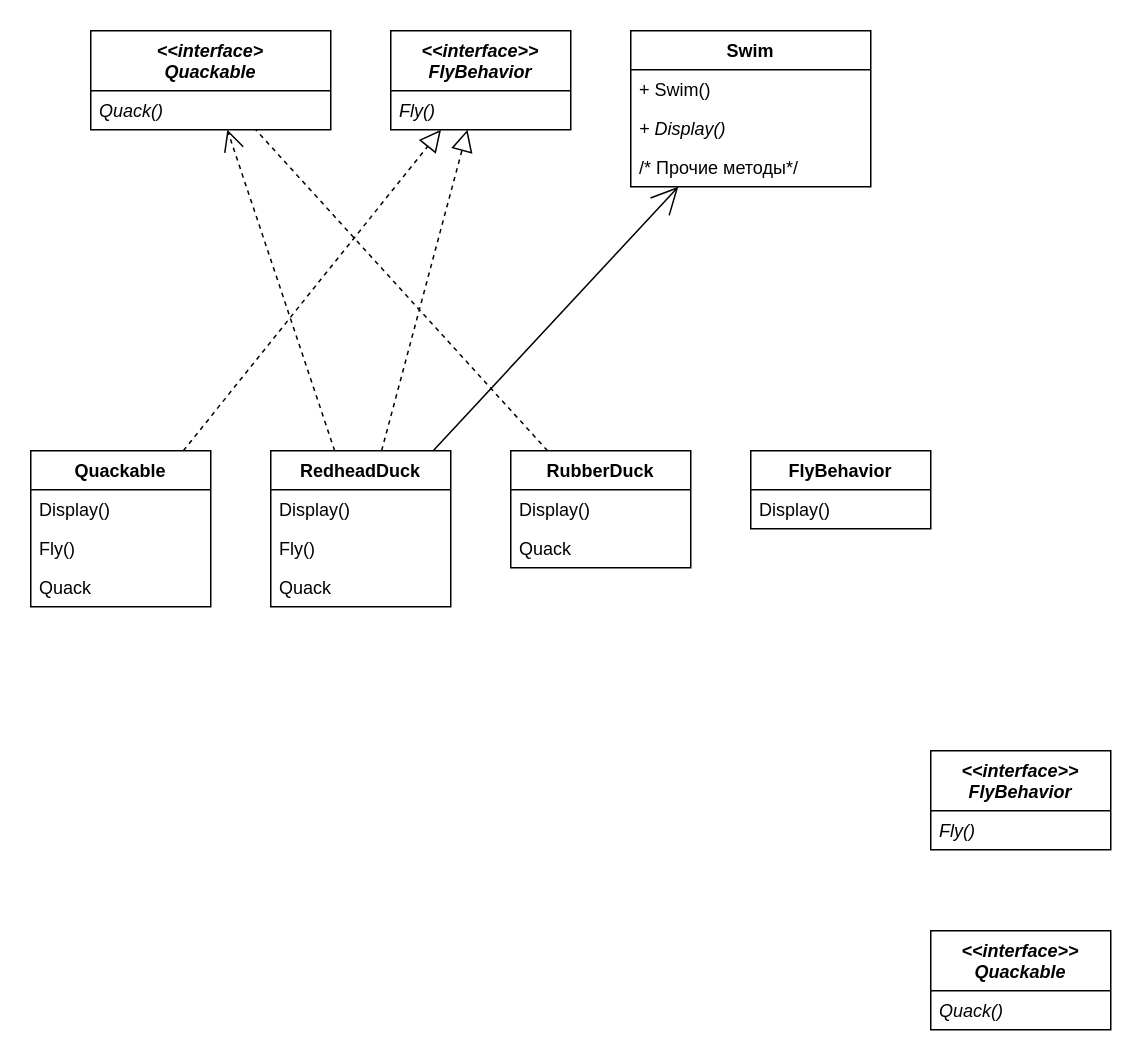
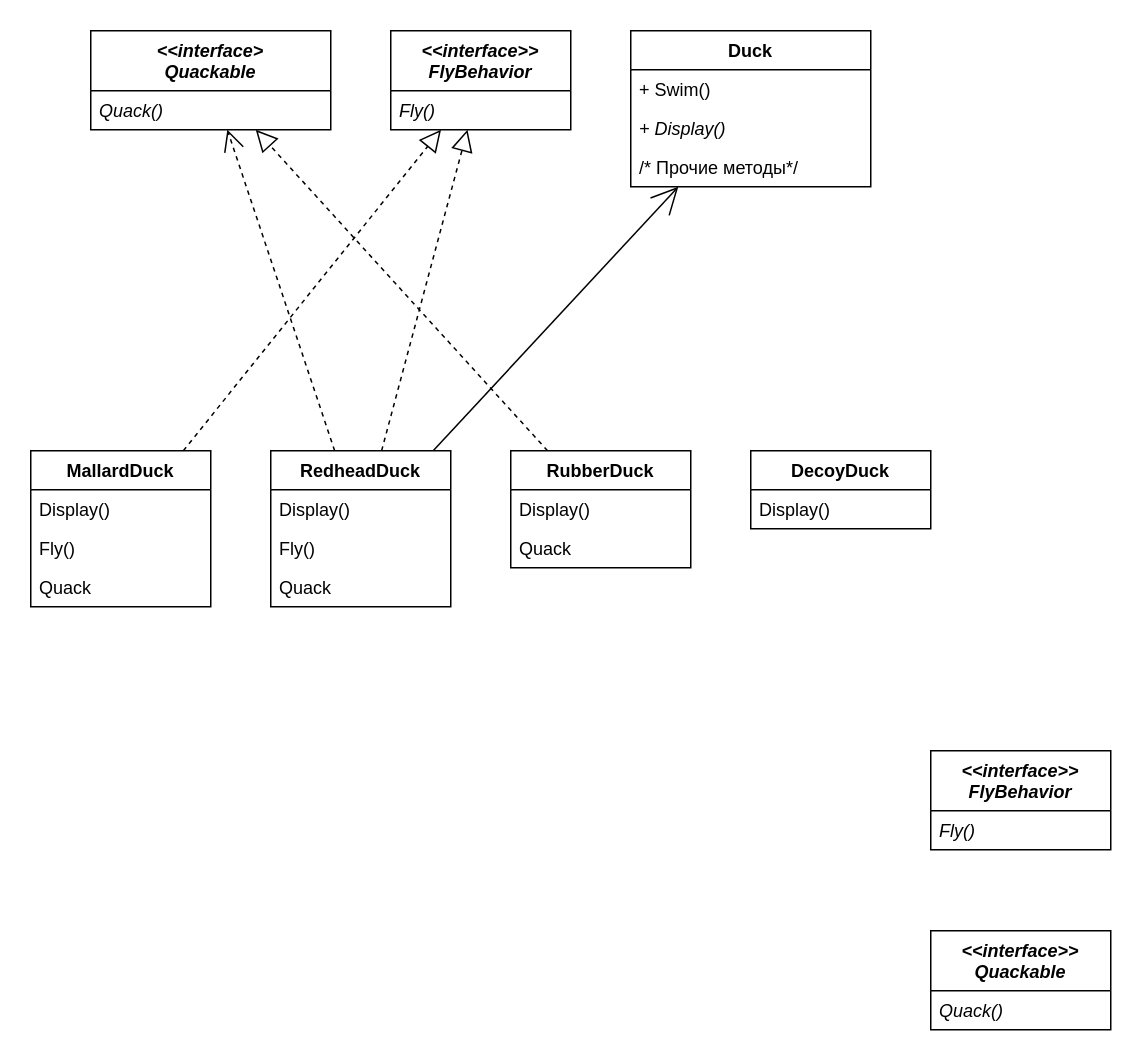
node "Swim": label "Swim" -> "Duck"
edge "<<interface> Quackable" -- "RubberDuck": arrowhead none -> block
node "Quackable": label "Quackable" -> "MallardDuck"
node "FlyBehavior": label "FlyBehavior" -> "DecoyDuck"
